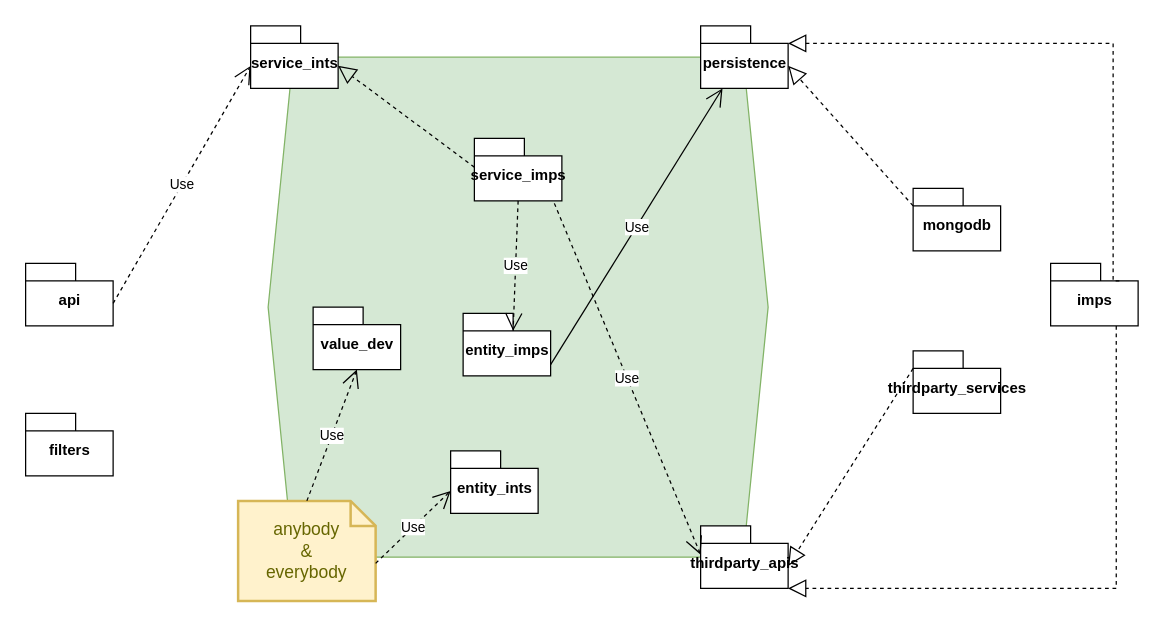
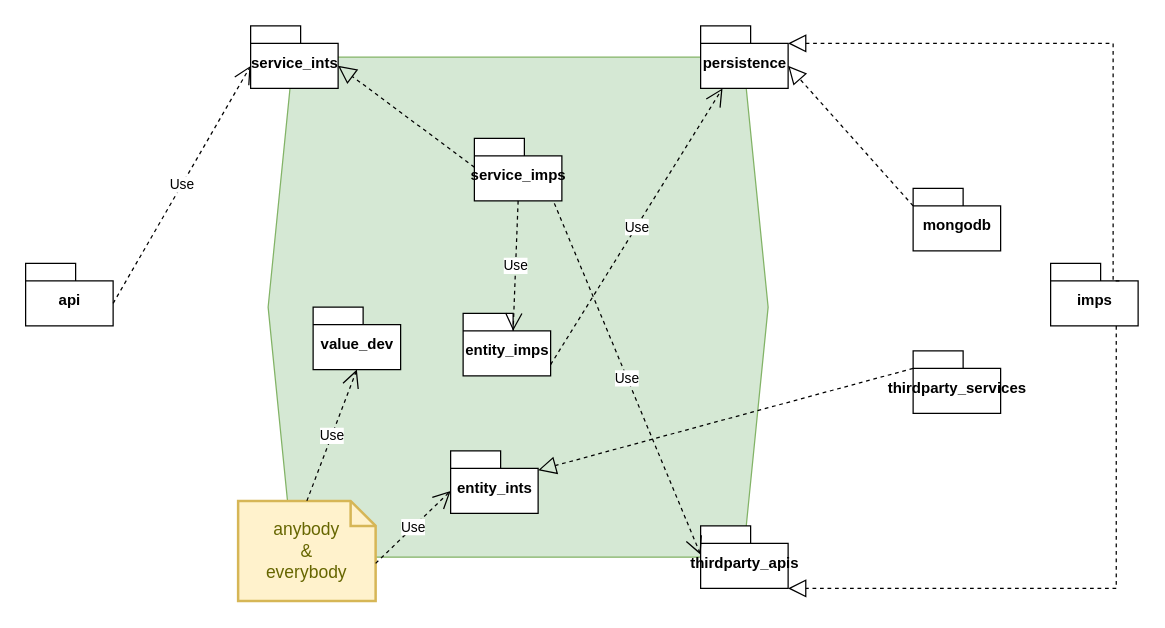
edge "entity_imps" -> "persistence": style solid -> dashed
node "filters": removed
edge "thirdparty_services" -> "thirdparty_apis": now "thirdparty_services" -> "entity_ints"
